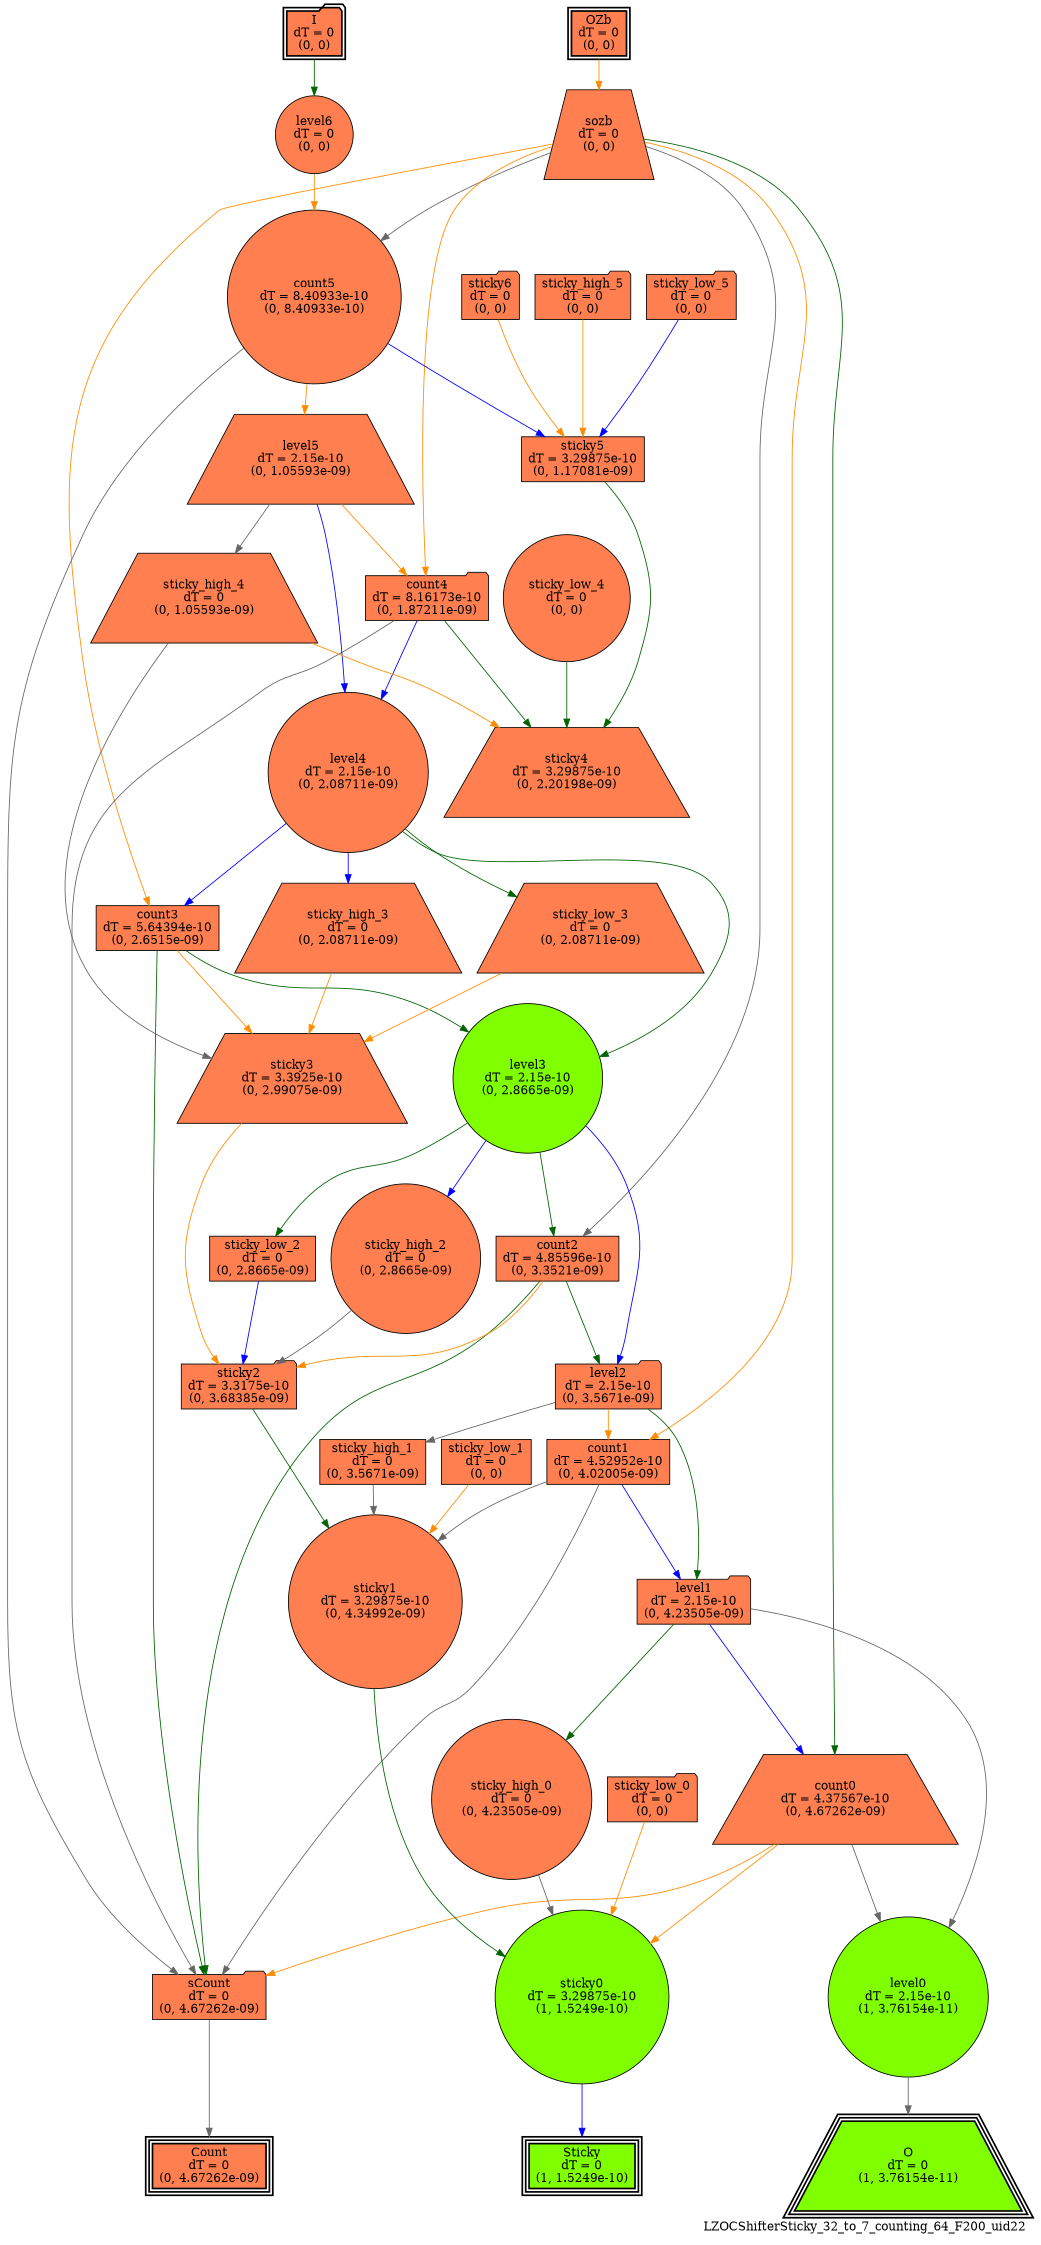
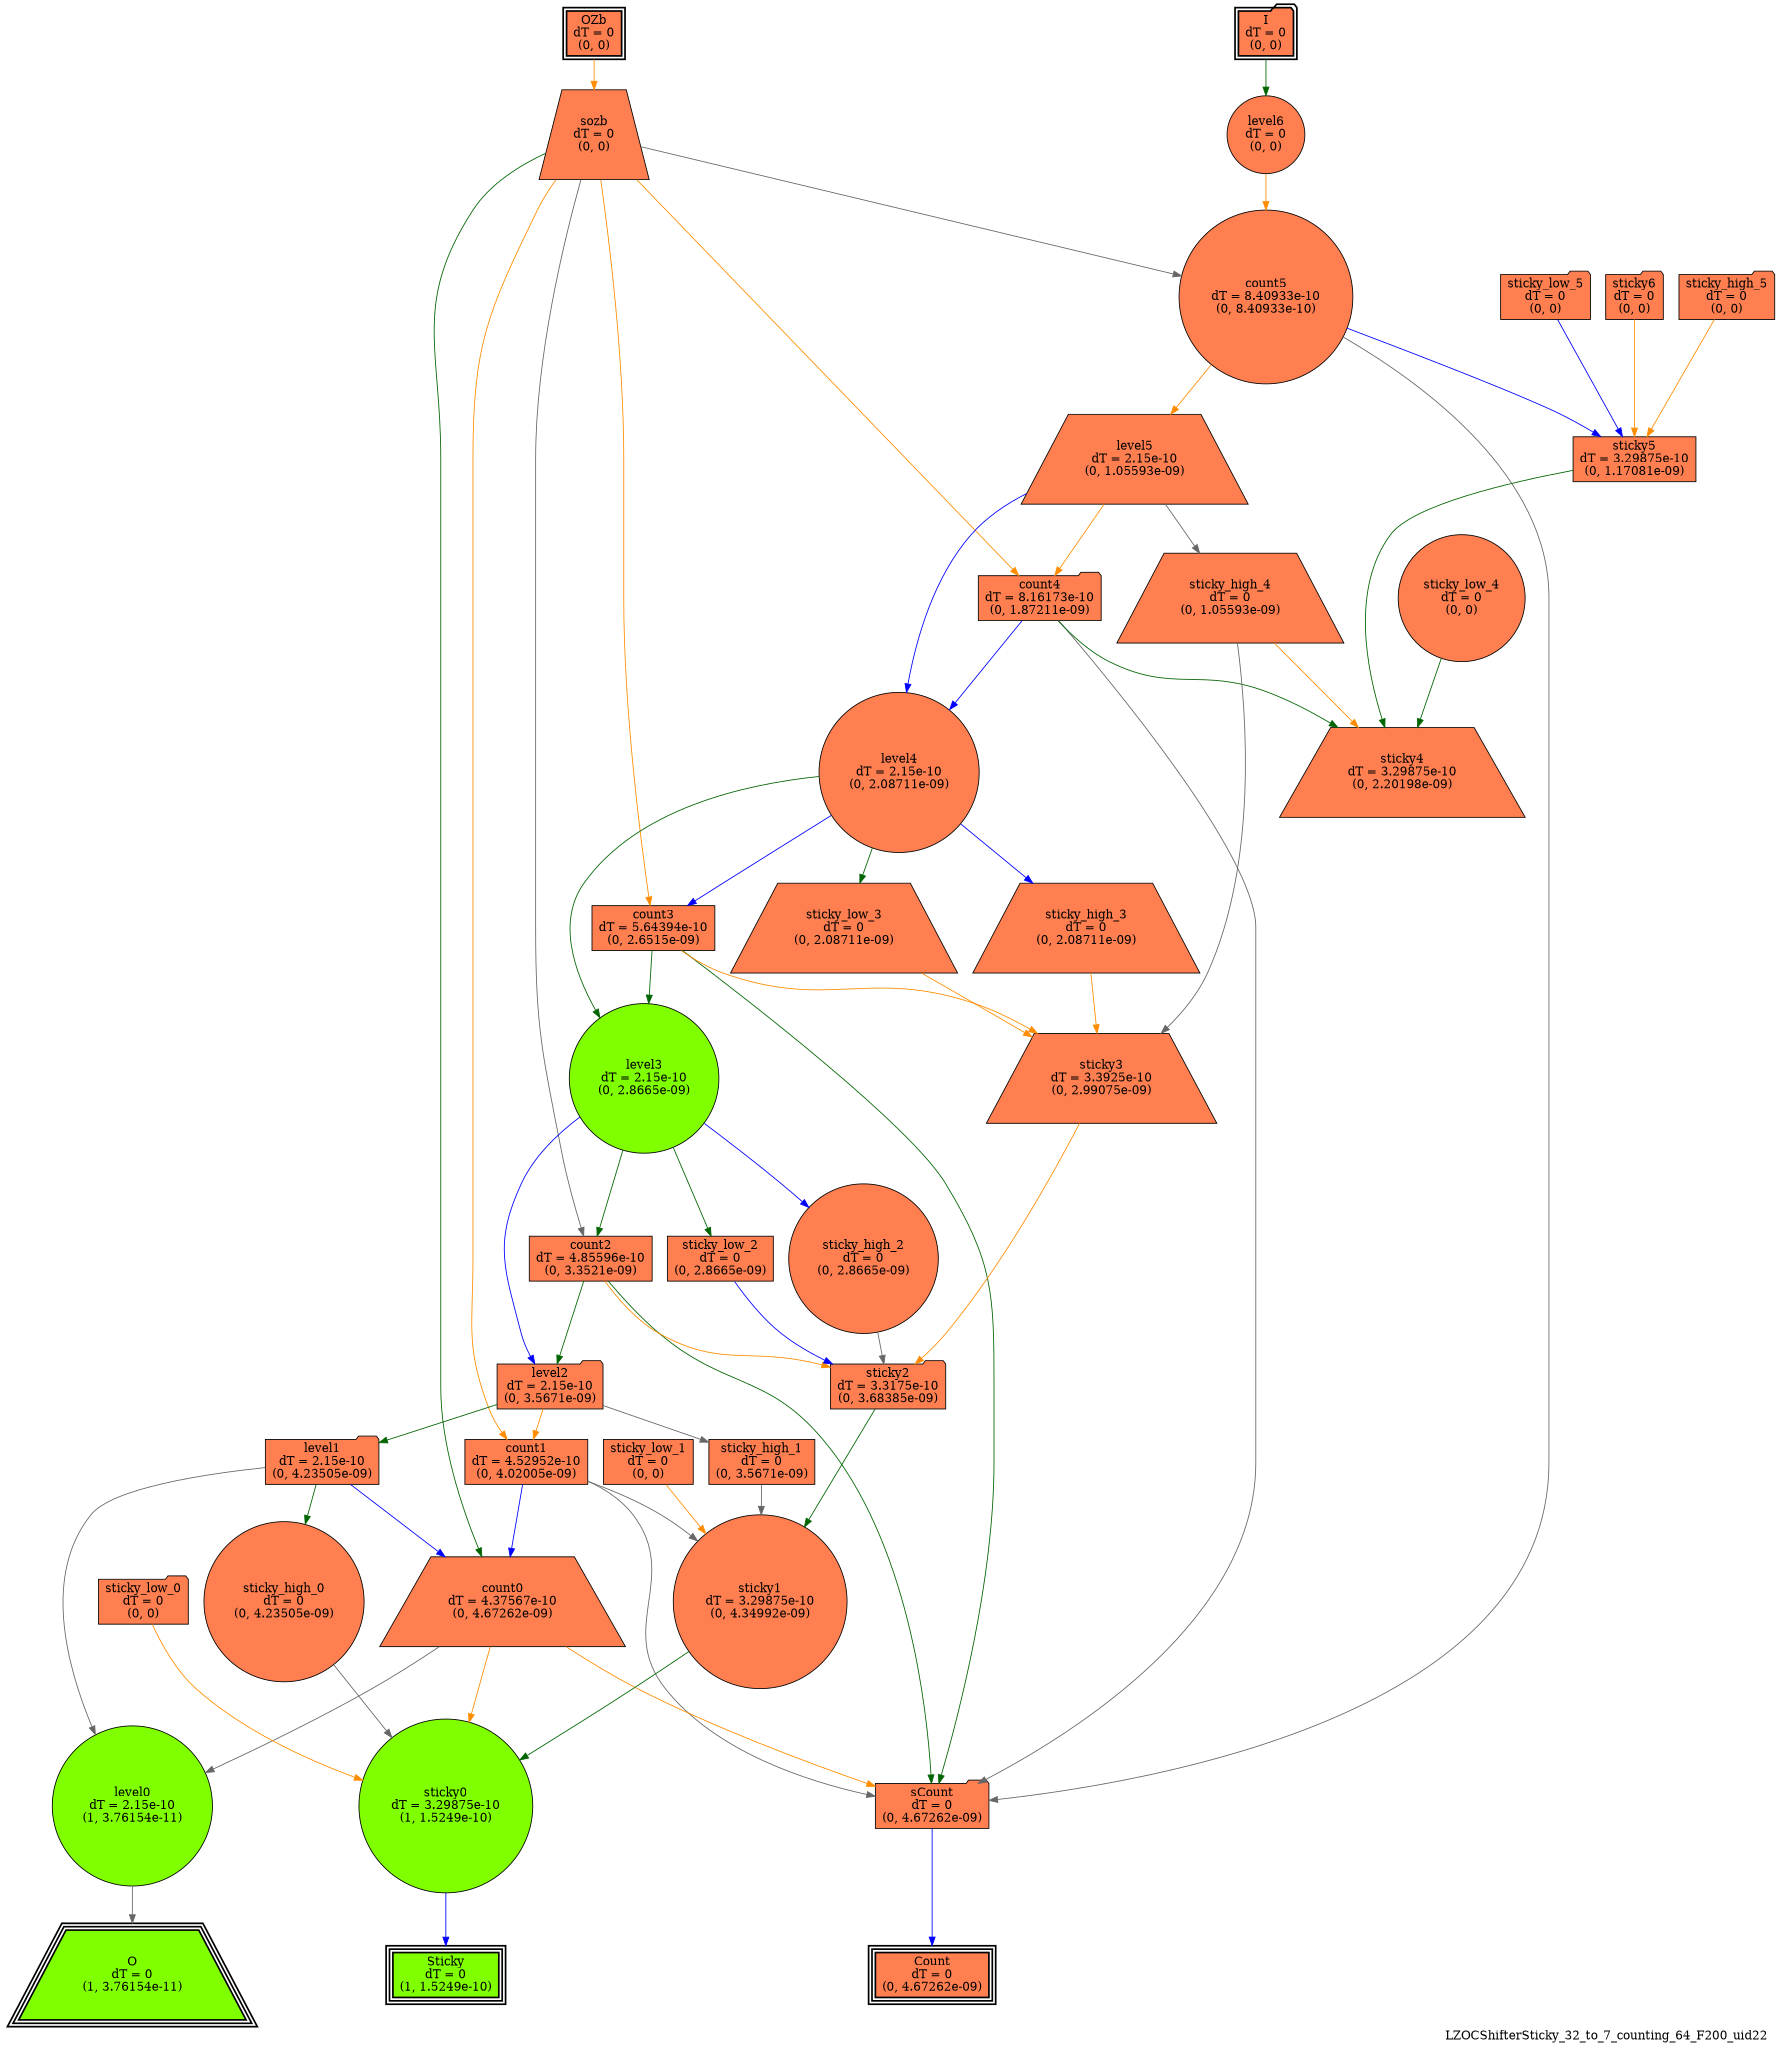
edge "count1 dT = 4.52952e-10 (0, 4.02005e-09)" -> "level1 dT = 2.15e-10 (0, 4.23505e-09)": now "count1 dT = 4.52952e-10 (0, 4.02005e-09)" -> "count0 dT = 4.37567e-10 (0, 4.67262e-09)"
edge "sCount dT = 0 (0, 4.67262e-09)" -> "Count dT = 0 (0, 4.67262e-09)": color gray40 -> blue
